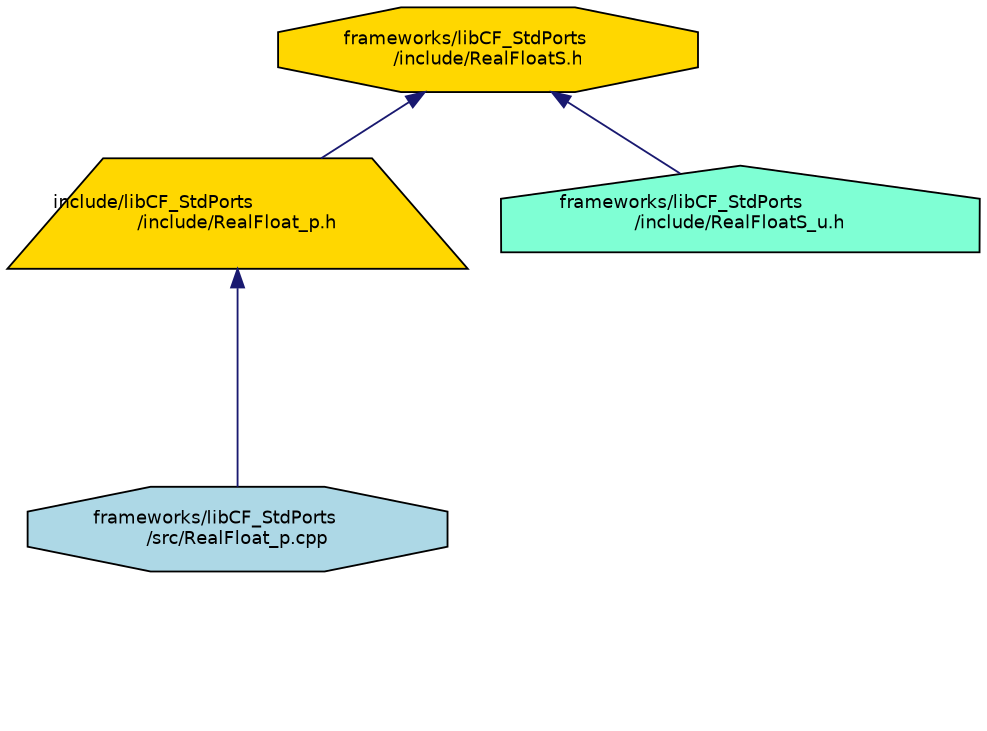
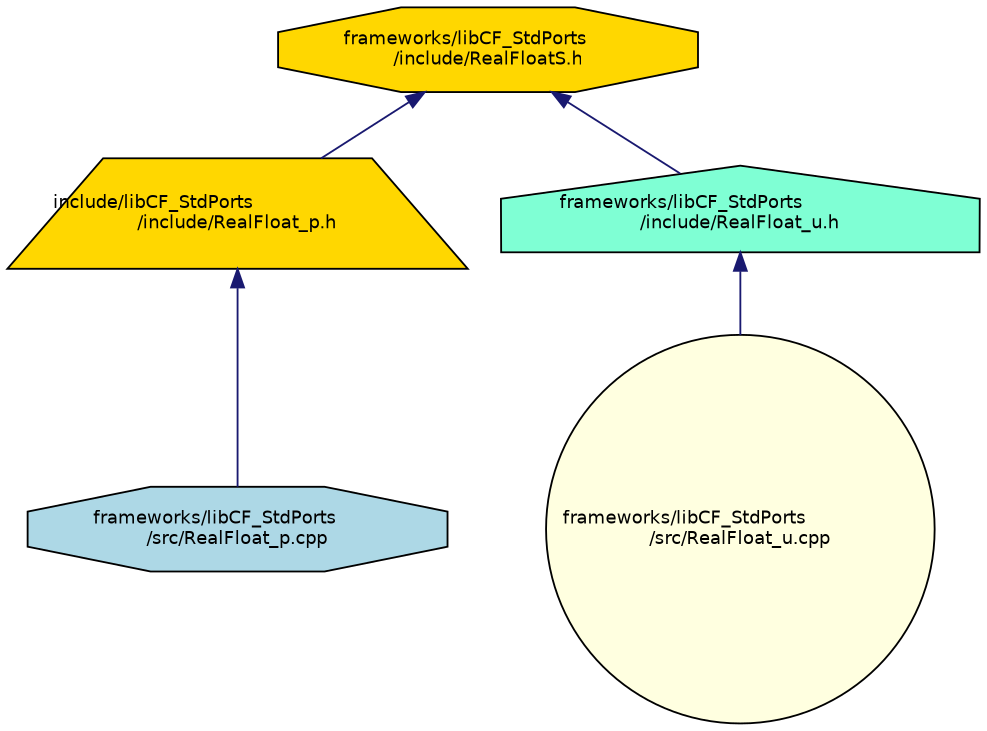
node "frameworks/libCF_StdPorts /include/RealFloatS_u.h": label "frameworks/libCF_StdPorts /include/RealFloatS_u.h" -> "frameworks/libCF_StdPorts /include/RealFloat_u.h"
node "frameworks/libCF_StdPorts /src/RealFloat_u.cpp": added
